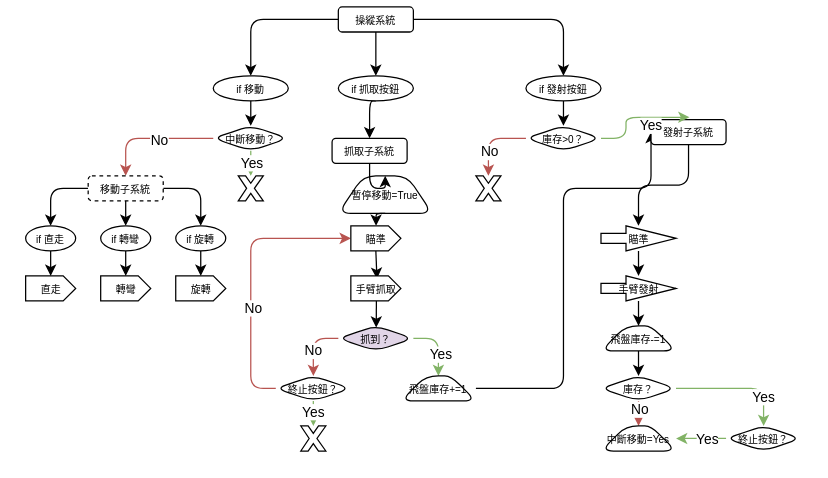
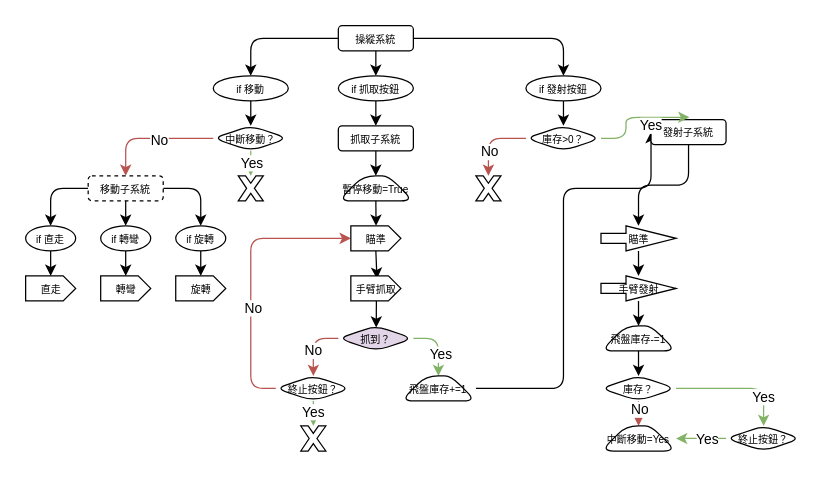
node "操縱系統": moved (376, 19) -> (376, 38)
node "抓取子系統": moved (369, 151) -> (376, 138)
node "暫停移動=True": size 94x38 -> 75x25
